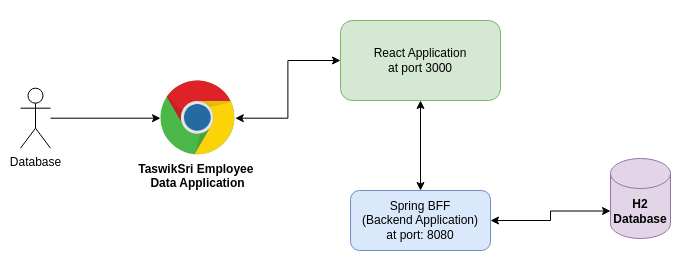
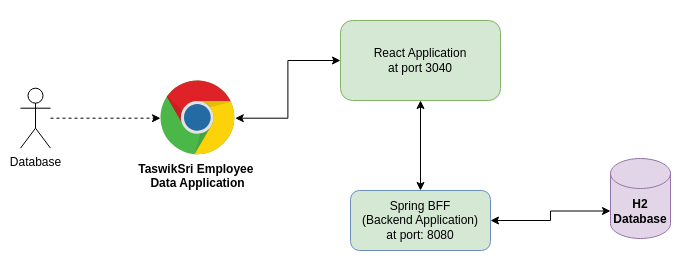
node "React Application at port 3000": label "React Application at port 3000" -> "React Application at port 3040"
edge "Database" -> "TaswikSri Employee Data Application": style solid -> dashed
node "Spring BFF (Backend Application) at port: 8080": fillcolor #dae8fc -> #d5e8d4
